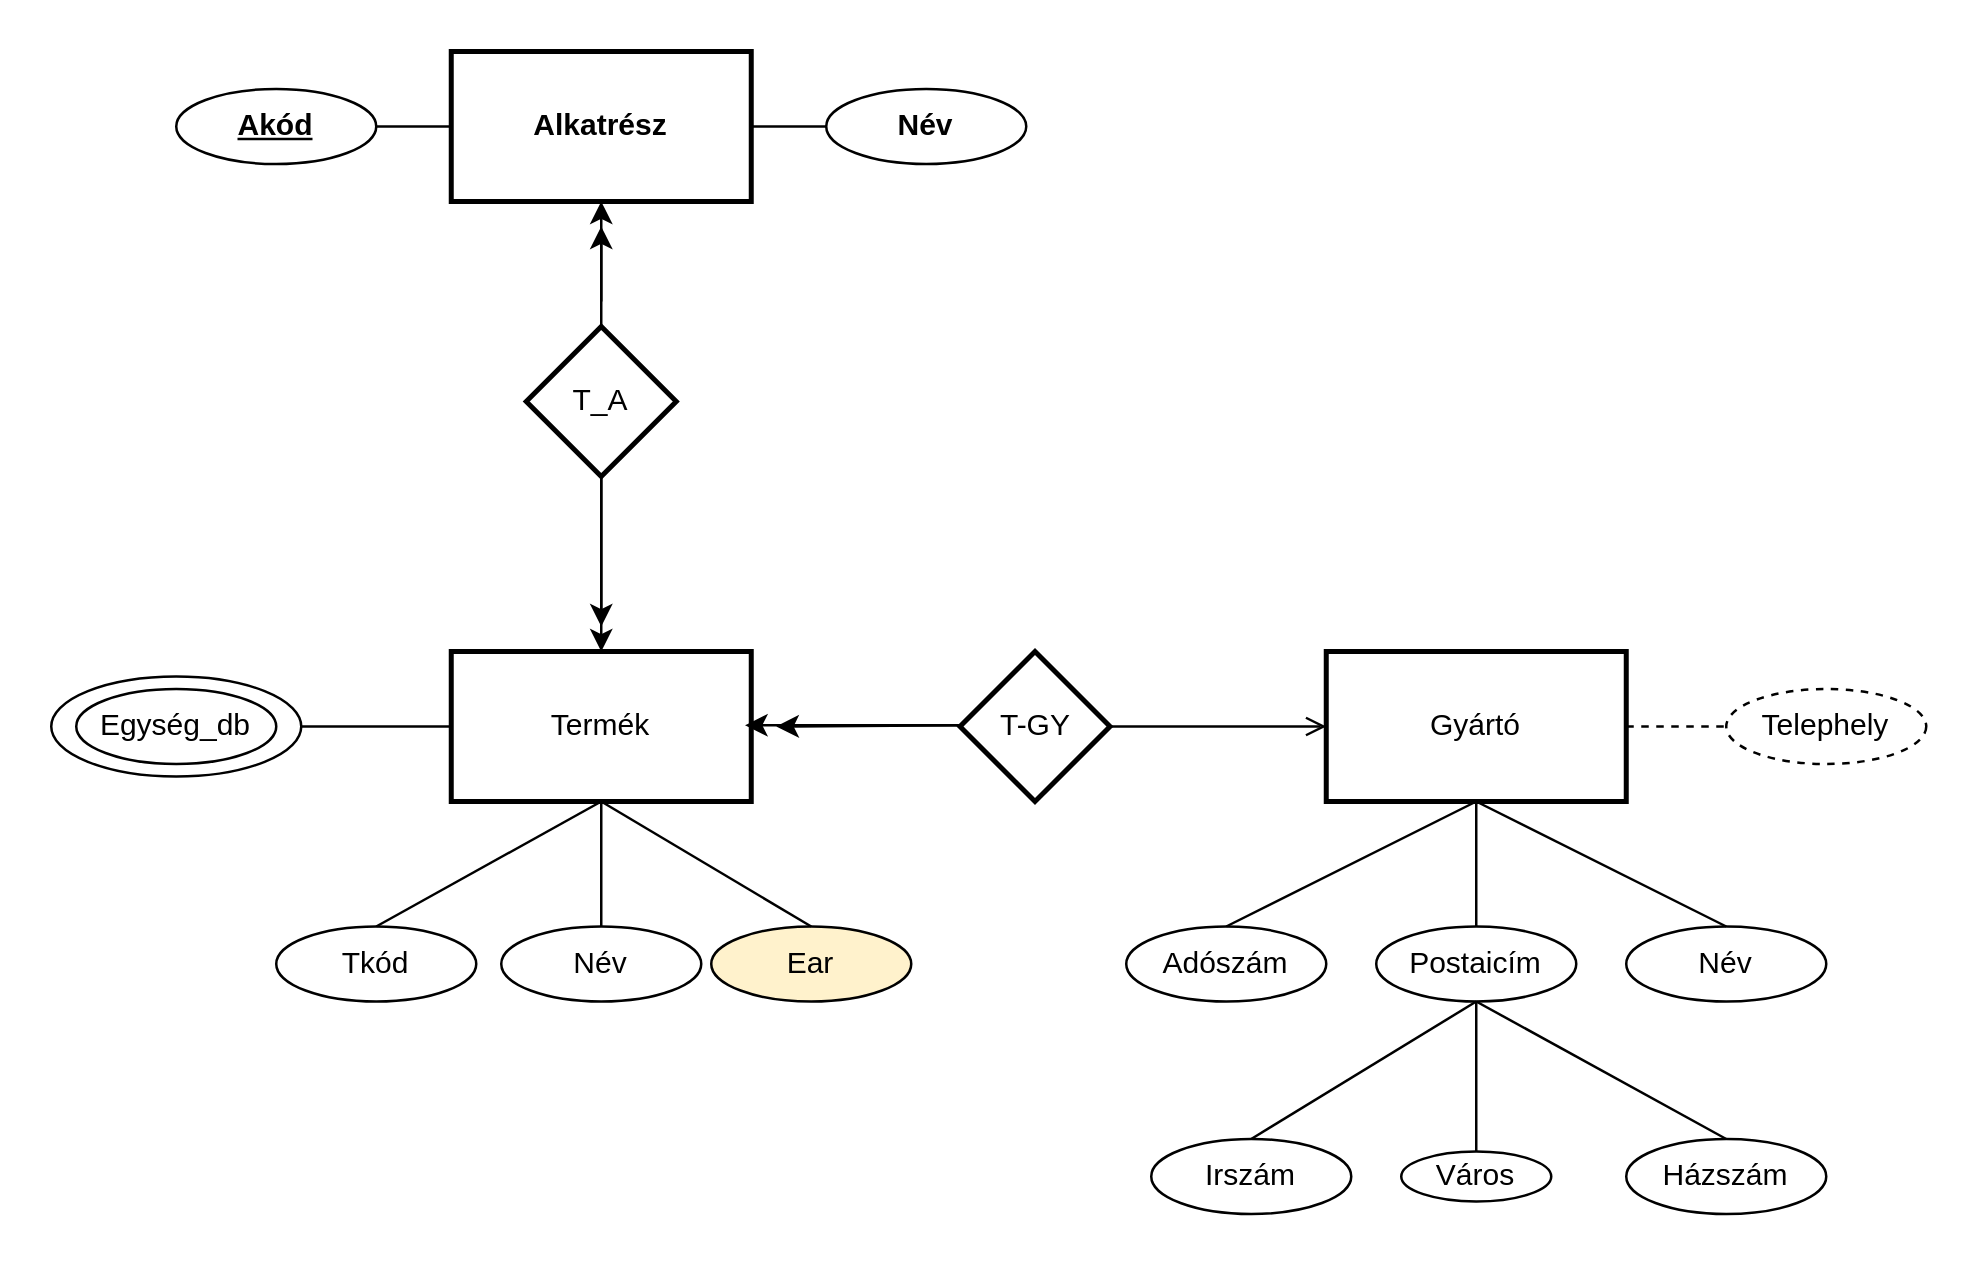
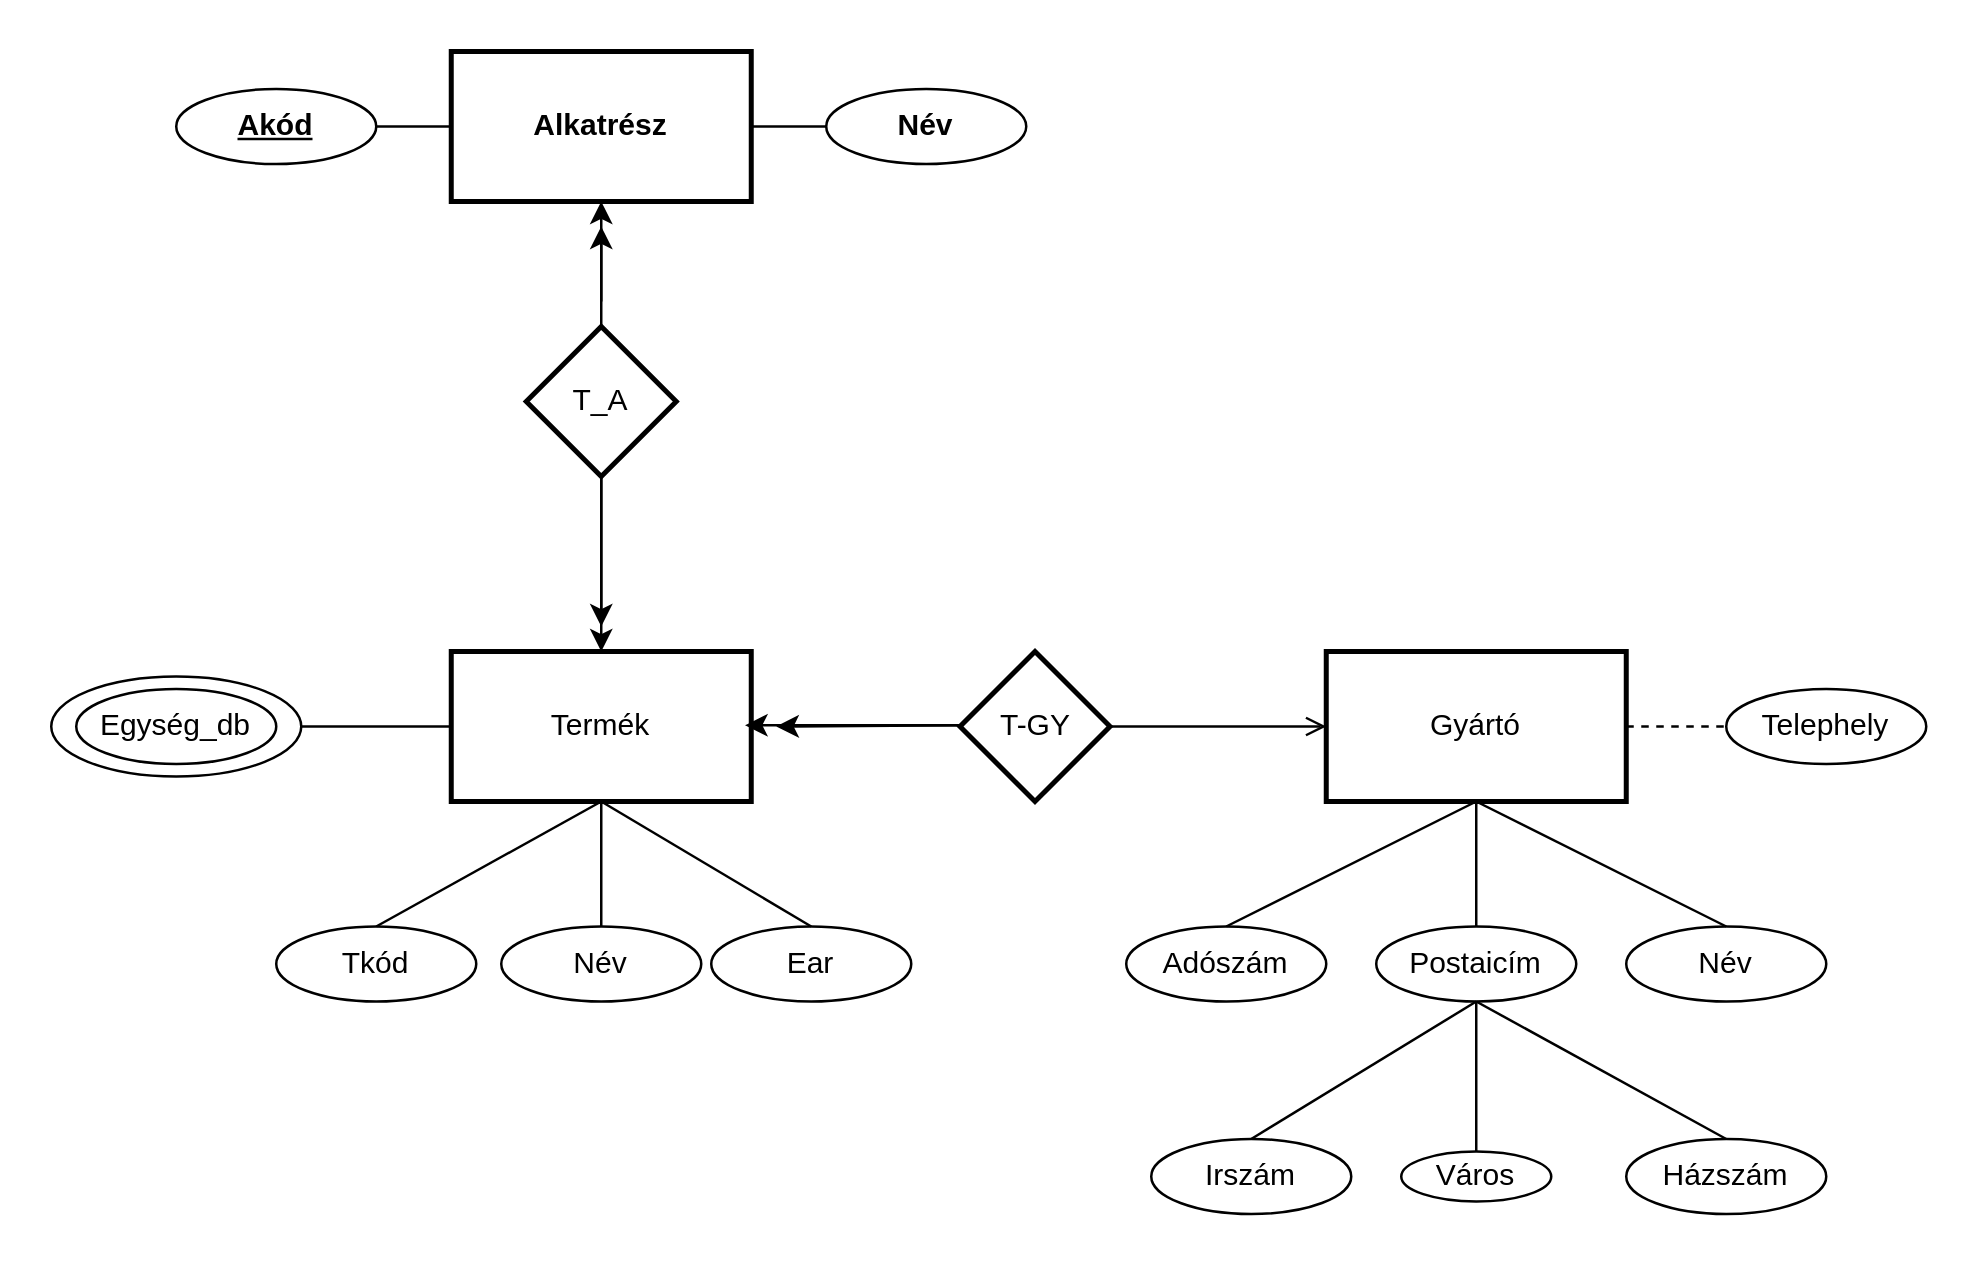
node "Telephely": style dashed -> solid
node "Ear": fillcolor #fff2cc -> #ffffff
